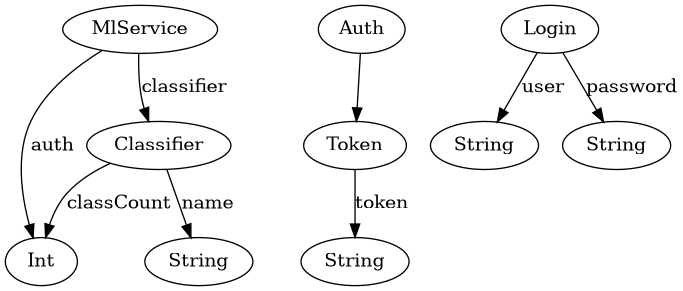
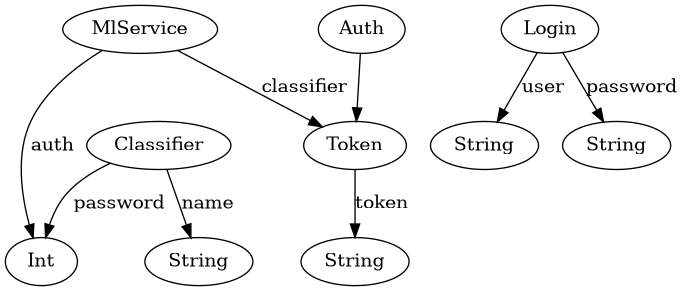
edge "MlService" -> "Classifier": now "MlService" -> "Token"
edge "Classifier" -> "Int": label "classCount" -> "password"
